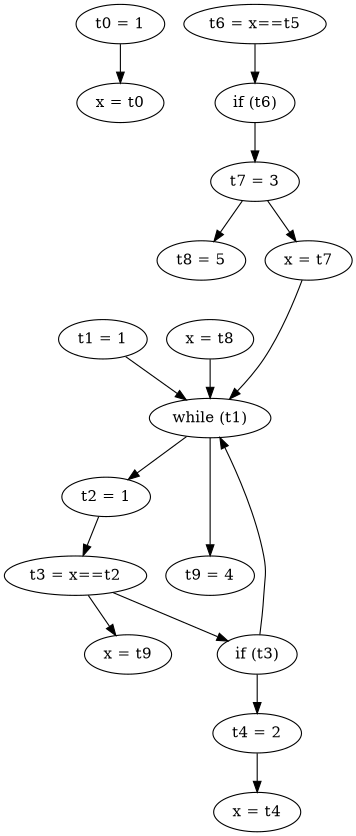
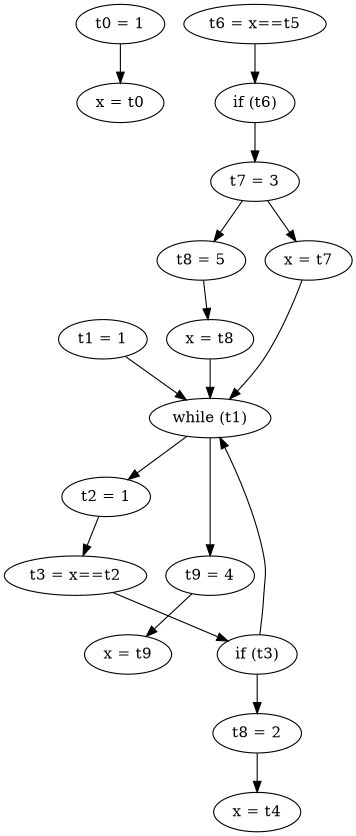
edge "t8 = 5" -> "x = t8": added
edge "t3 = x==t2" -> "x = t9": now "t9 = 4" -> "x = t9"
node "t4 = 2": label "t4 = 2" -> "t8 = 2"
